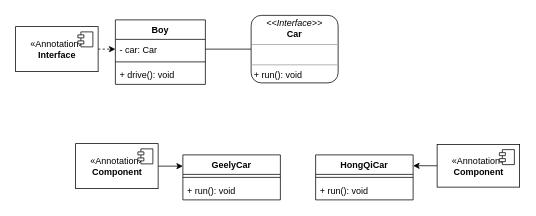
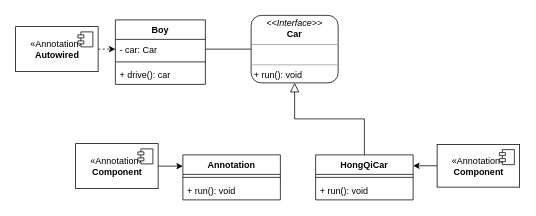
node "«Annotation» Interface": label "«Annotation» Interface" -> "«Annotation» Autowired"
node "+ drive(): void": label "+ drive(): void" -> "+ drive(): car"
edge "HongQiCar" -> "<<Interface>> Car + run(): void": added
node "GeelyCar": label "GeelyCar" -> "Annotation"
